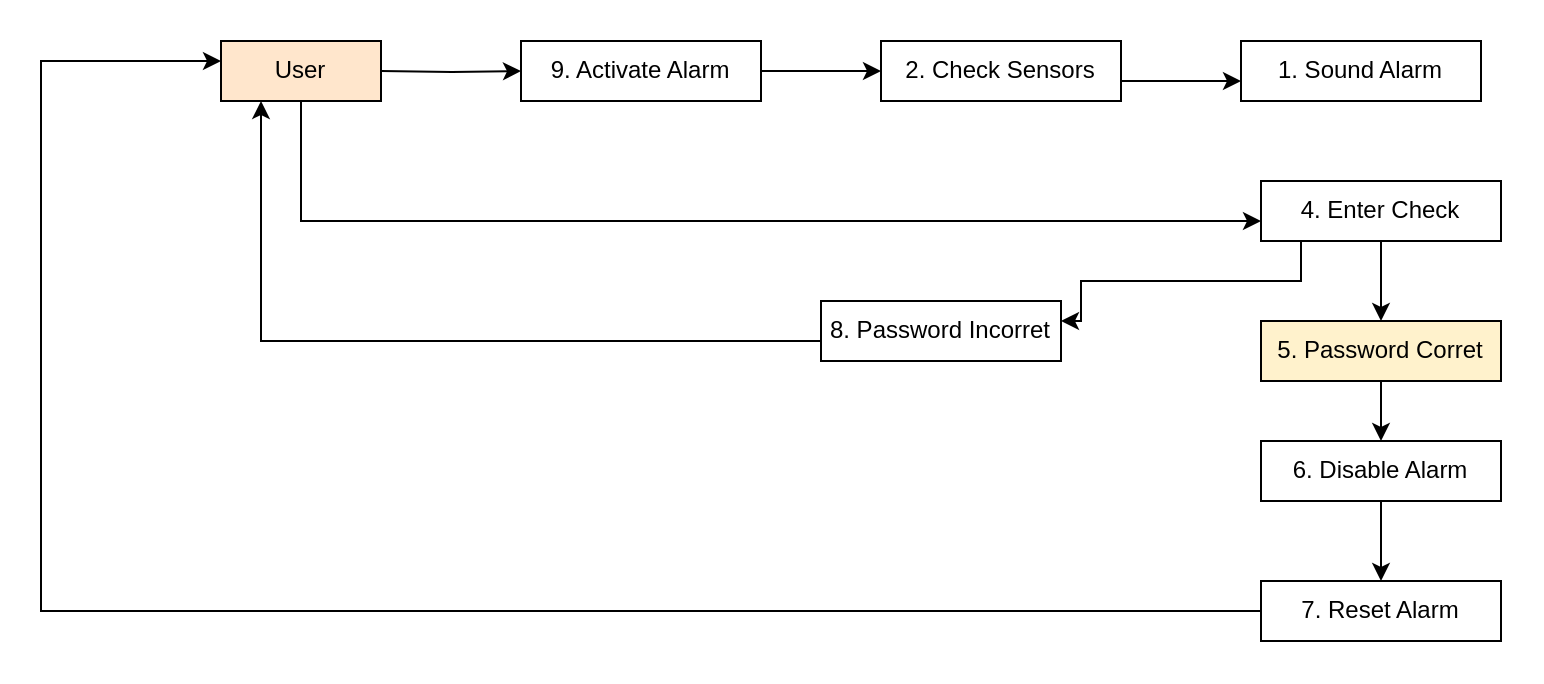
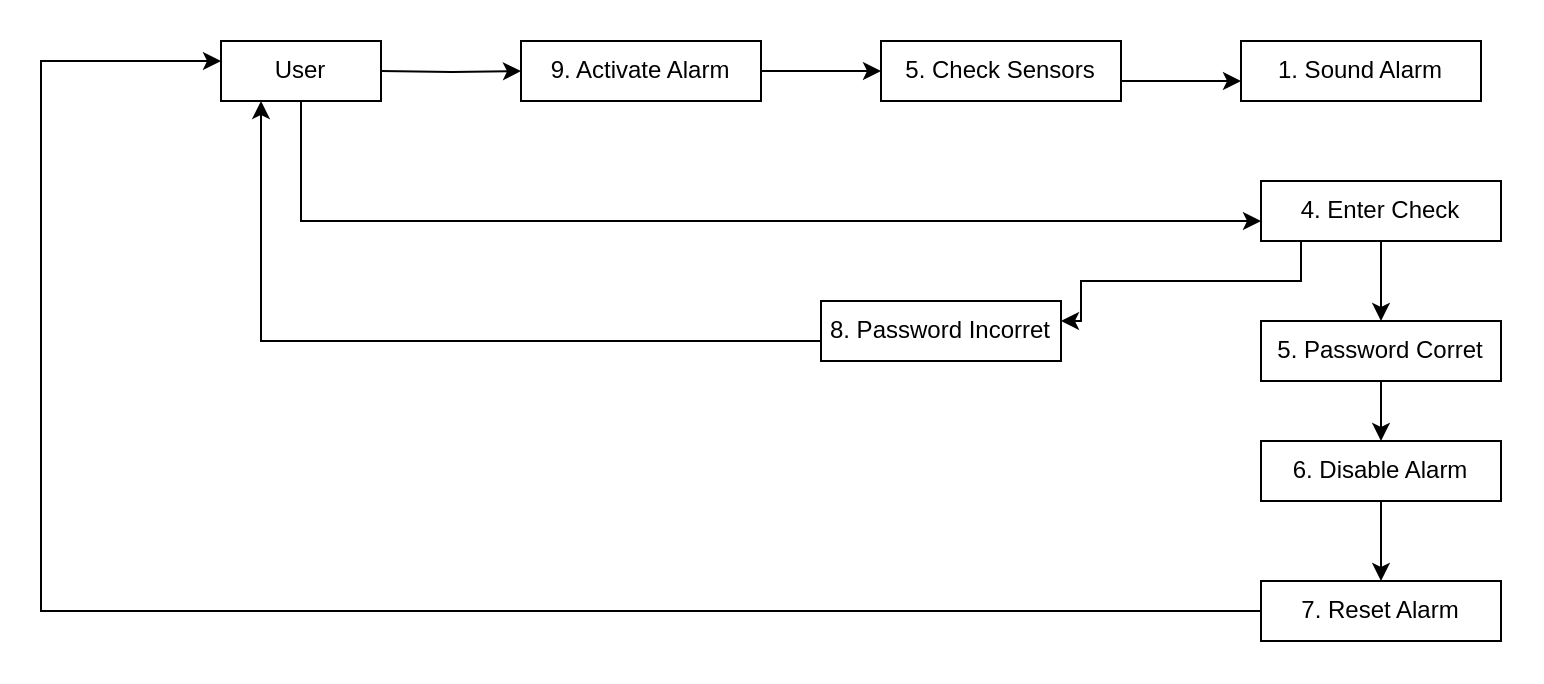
node "User": fillcolor #ffe6cc -> #ffffff
node "2. Check Sensors": label "2. Check Sensors" -> "5. Check Sensors"
node "5. Password Corret": fillcolor #fff2cc -> #ffffff
